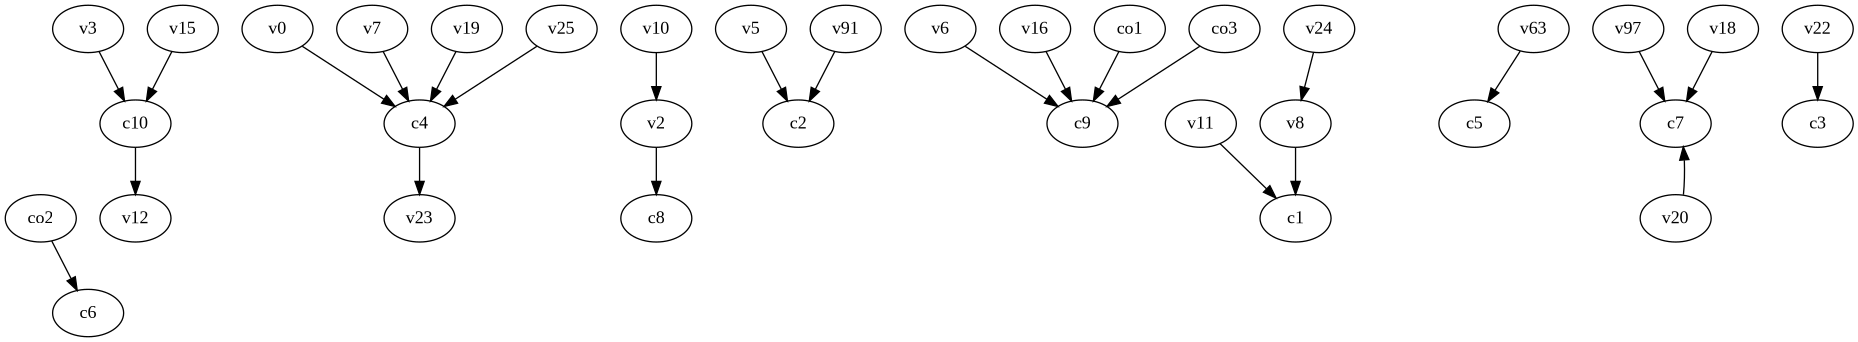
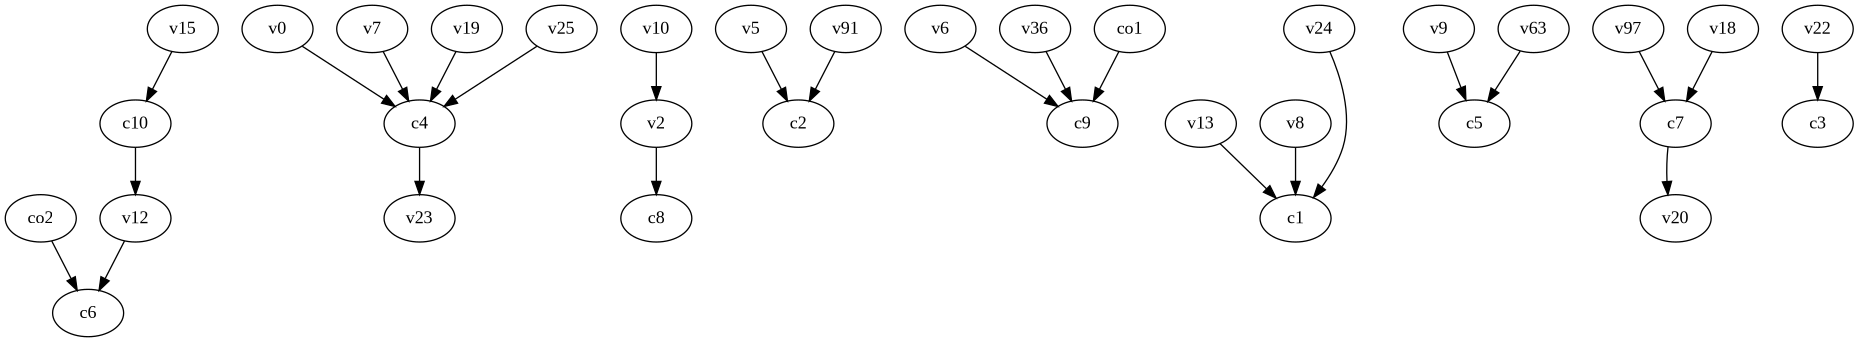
node "v3": removed
node "v16": label "v16" -> "v36"
node "co3": removed
node "v9": added
edge "v24" -> "v8": now "v24" -> "c1"
node "v11": label "v11" -> "v13"
edge "v20" -> "c7": reversed
edge "v12" -> "c6": added
